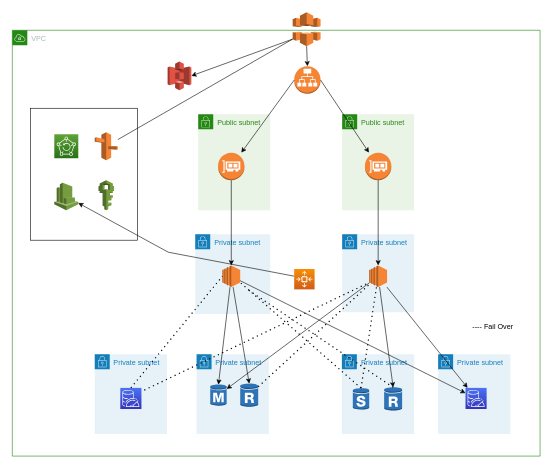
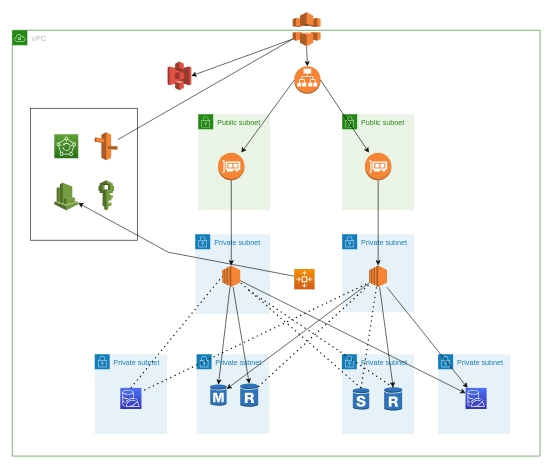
node "---- Fail Over": removed
